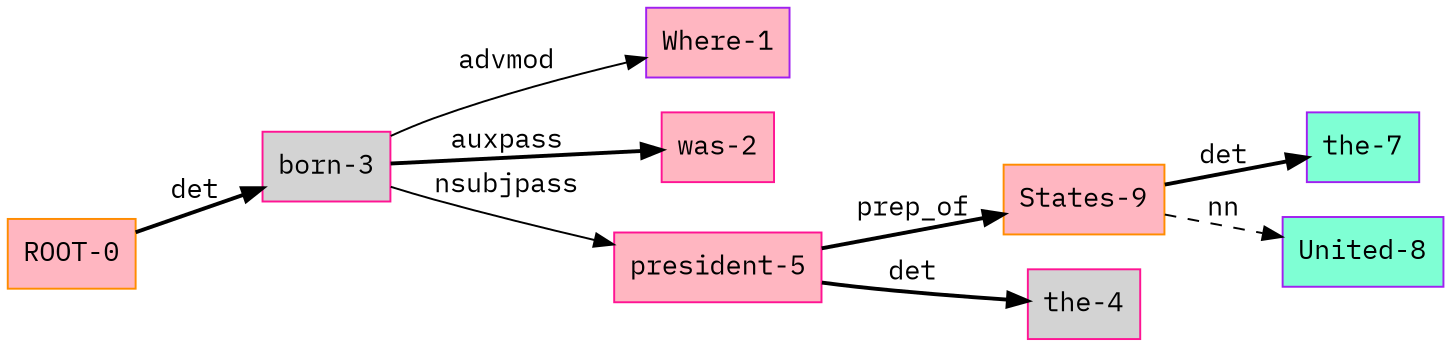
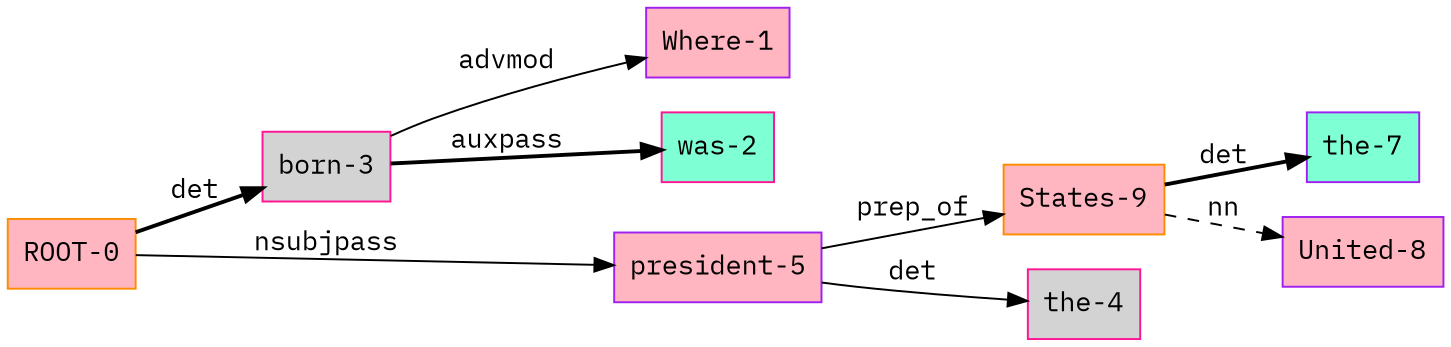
node "was-2": fillcolor lightpink -> aquamarine
edge "born-3" -> "president-5": now "ROOT-0" -> "president-5"
edge "president-5" -> "States-9": style bold -> solid
node "United-8": fillcolor aquamarine -> lightpink
node "president-5": color deeppink -> purple
edge "president-5" -> "the-4": style bold -> solid
